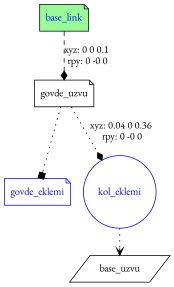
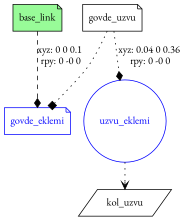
node "base_link": fontcolor blue -> black
edge "base_link" -> "govde_uzvu": now "base_link" -> "govde_eklemi"
node "kol_eklemi": label "kol_eklemi" -> "uzvu_eklemi"
node "base_uzvu": label "base_uzvu" -> "kol_uzvu"
